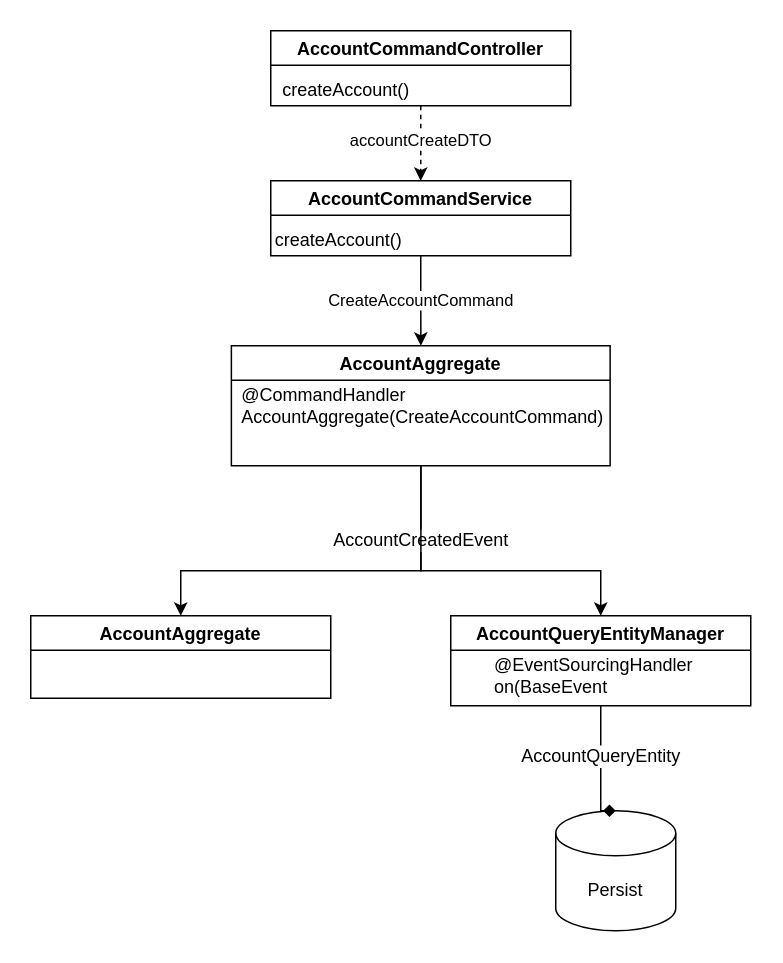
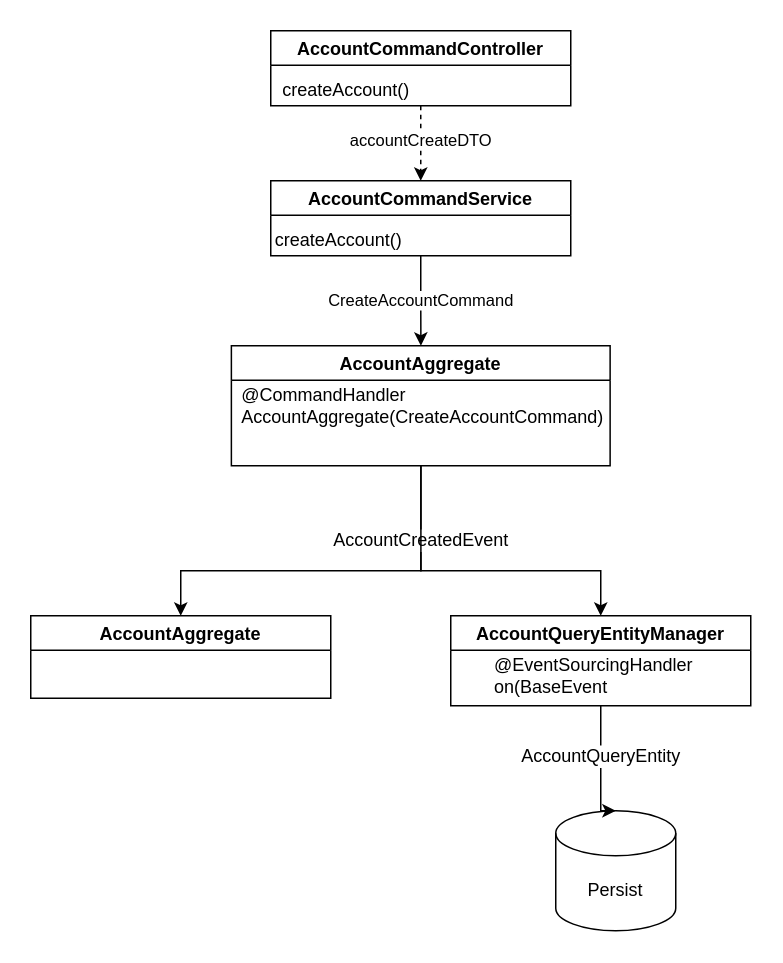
edge "AccountQueryEntityManager" -> "Persist": arrowhead diamond -> classic
